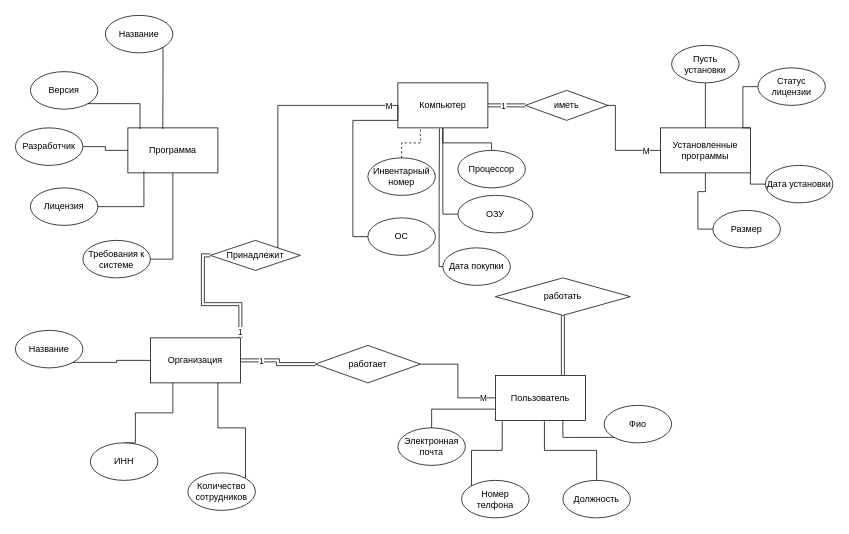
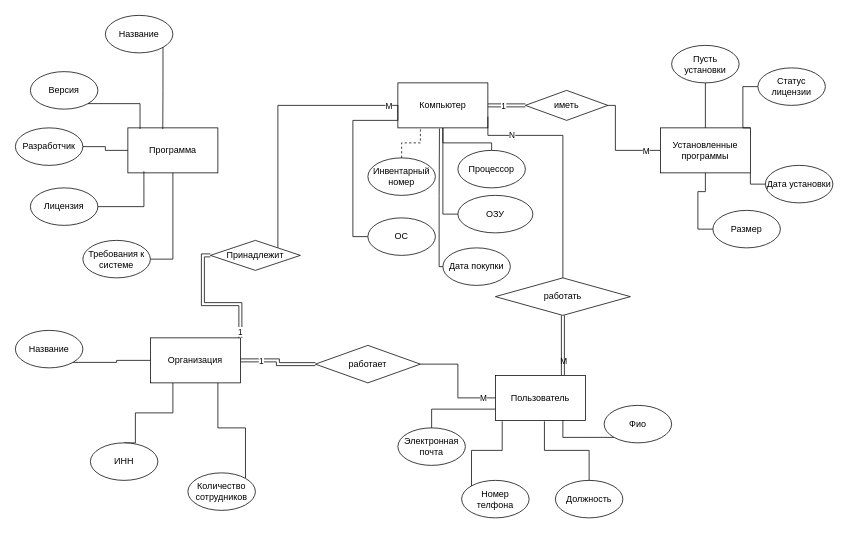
edge "Компьютер" -- "работать": added, labels "N", "1", "М"
node "Должность": moved (597, 499) -> (589, 499)
